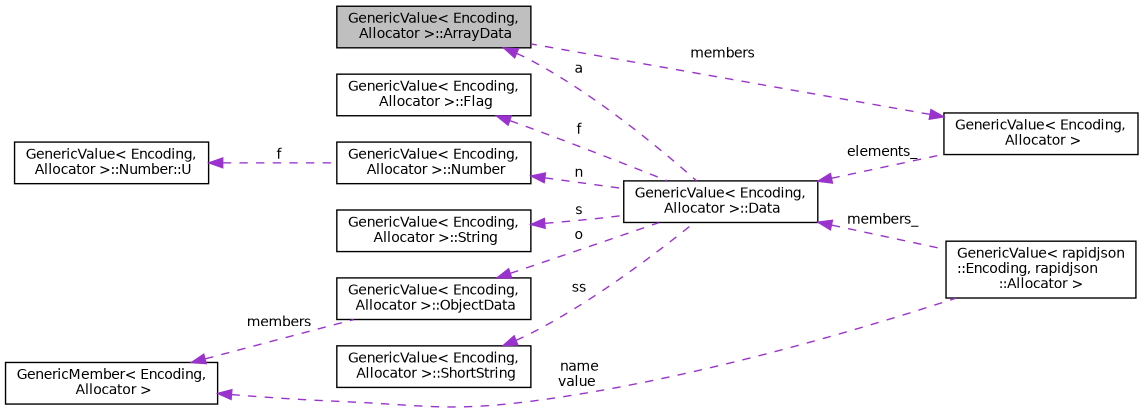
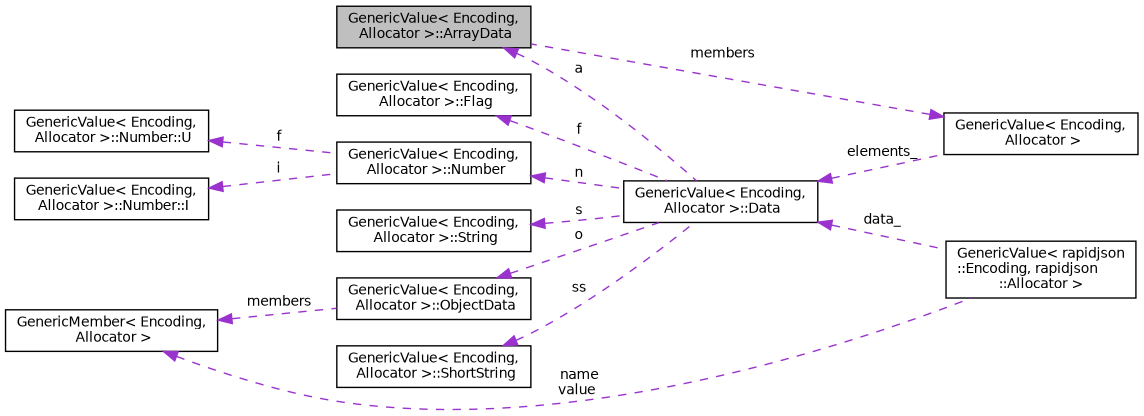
node "GenericValue< Encoding, Allocator >::Number::I": added
edge "GenericValue< rapidjson ::Encoding, rapidjson ::Allocator >" -> "GenericValue< Encoding, Allocator >::Data": label " members_" -> " data_"
